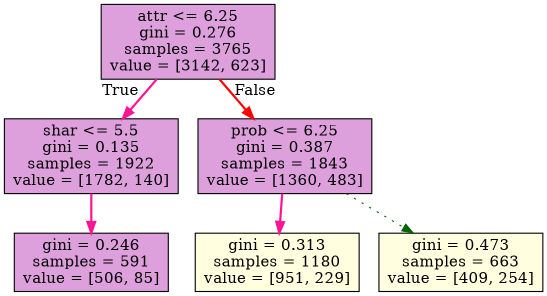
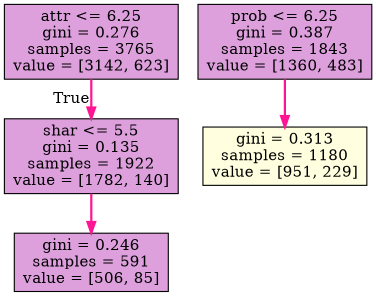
edge "attr <= 6.25 gini = 0.276 samples = 3765 value = [3142, 623]" -> "prob <= 6.25 gini = 0.387 samples = 1843 value = [1360, 483]": removed
node "gini = 0.473 samples = 663 value = [409, 254]": removed
